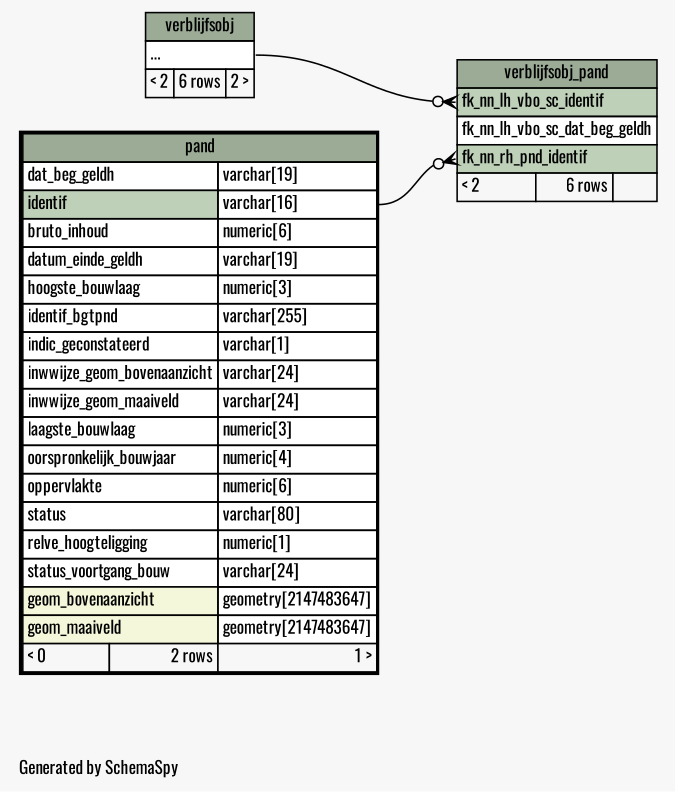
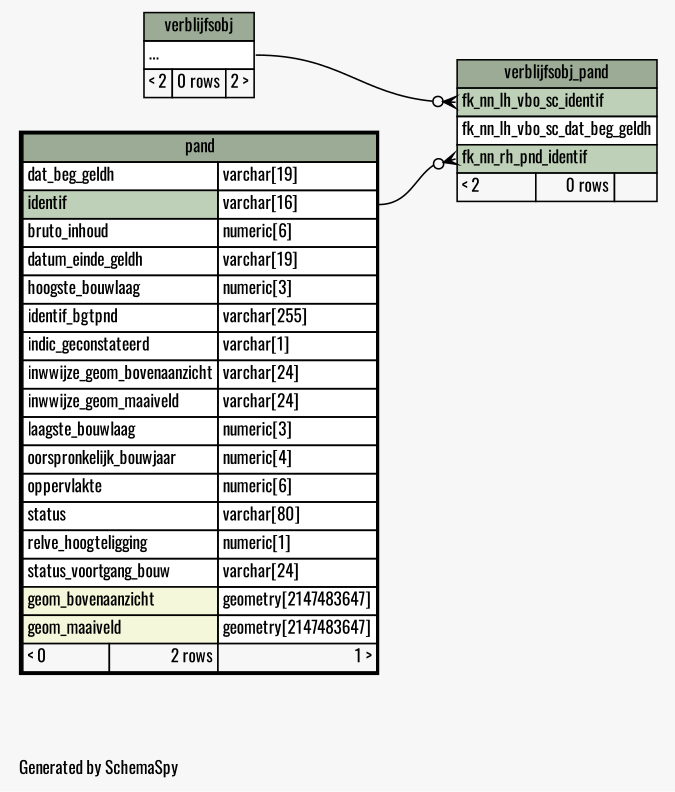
node "verblijfsobj": text "6 rows" -> "0 rows"
node "verblijfsobj_pand": text "6 rows" -> "0 rows"
